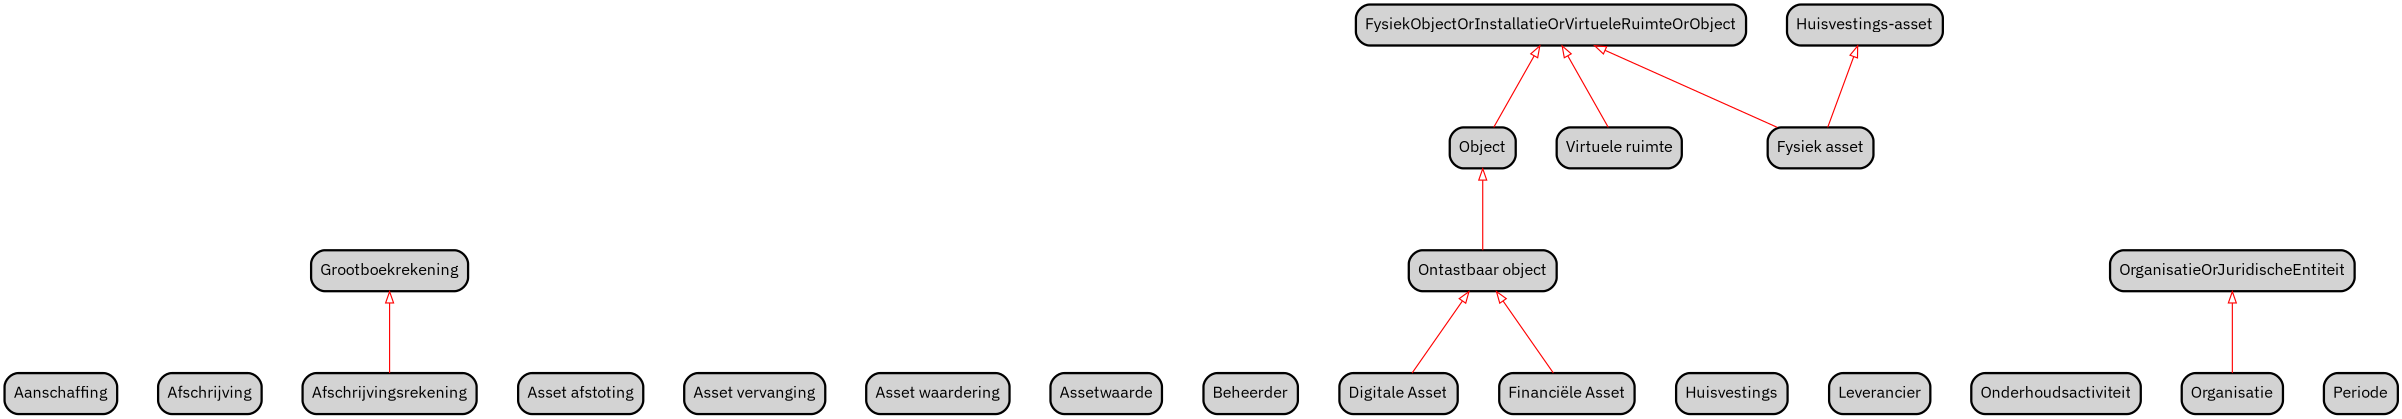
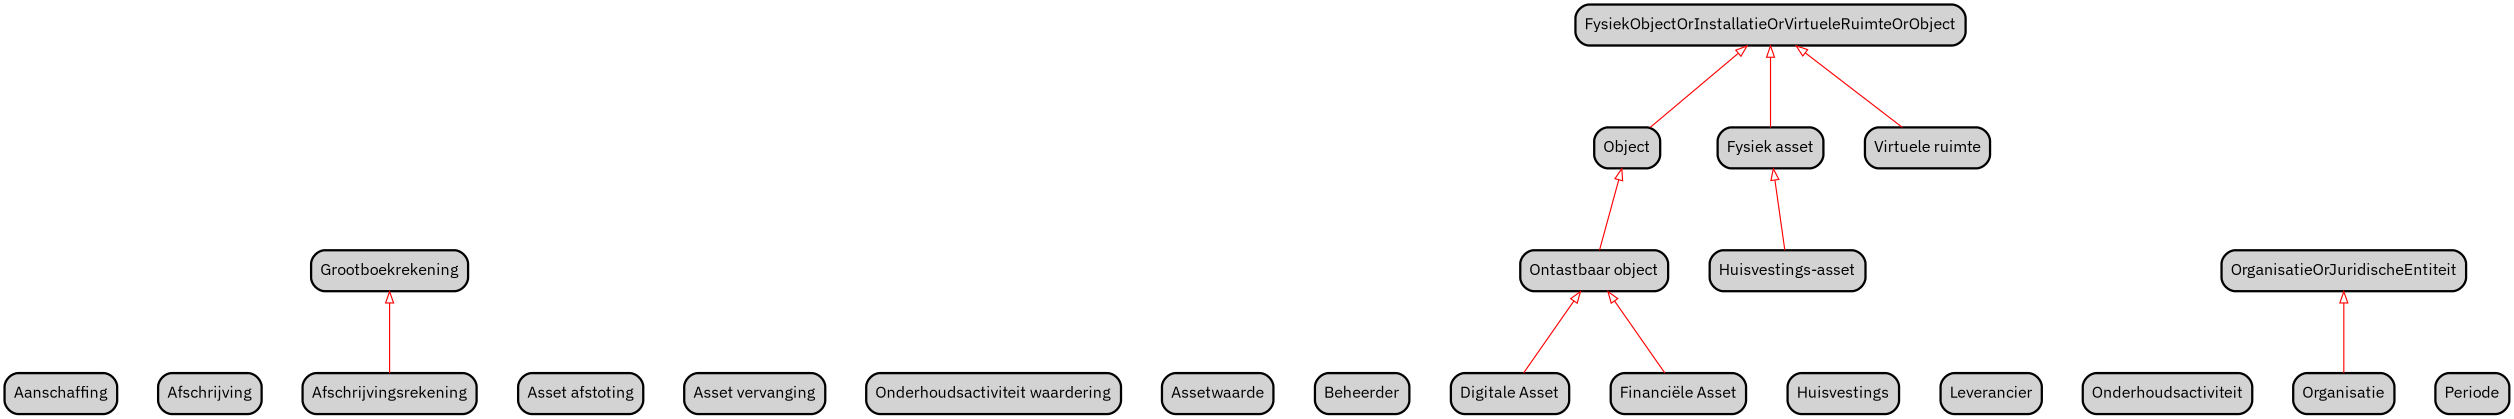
edge "Fysiek asset" -> "Huisvestings-asset": reversed
node "Asset waardering": label "Asset waardering" -> "Onderhoudsactiviteit waardering"
